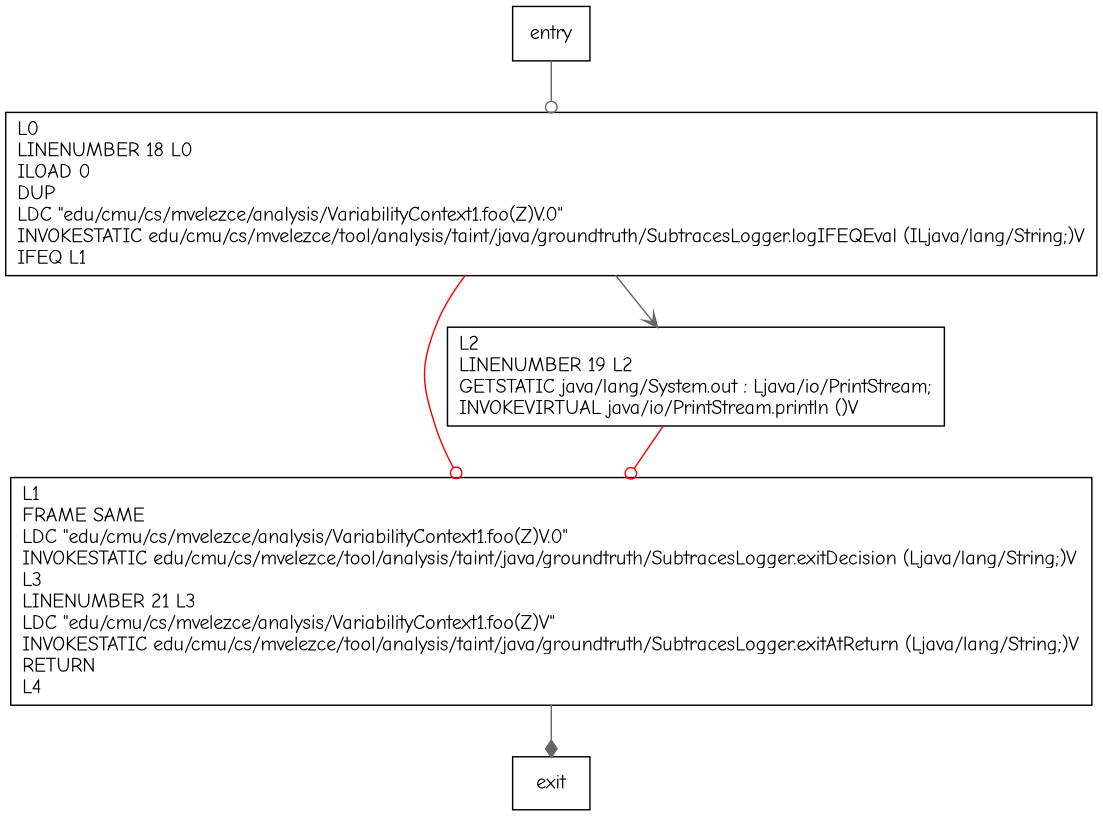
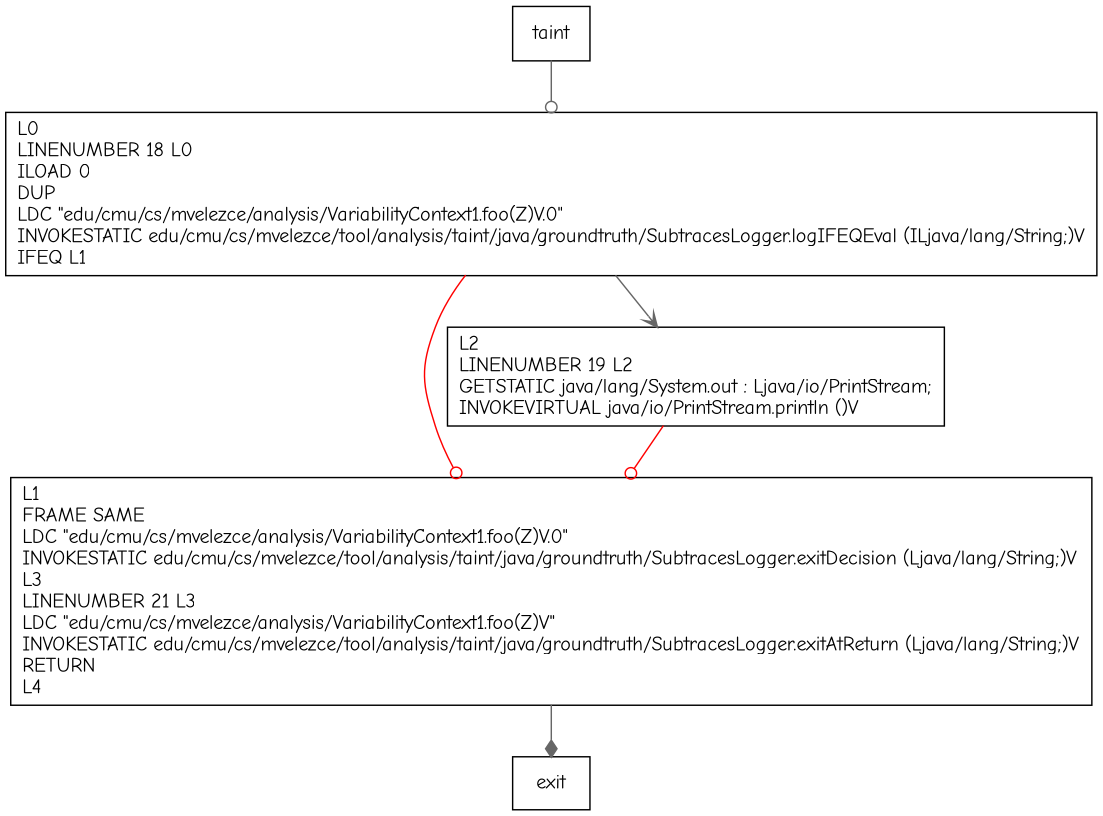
node "entry": label "entry" -> "taint"
